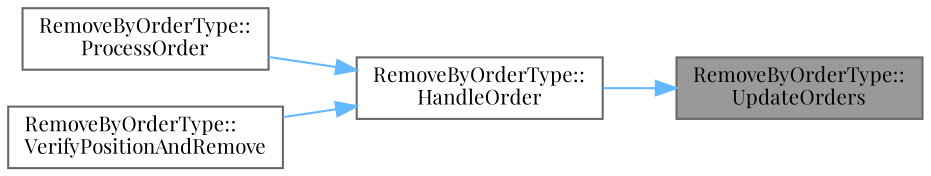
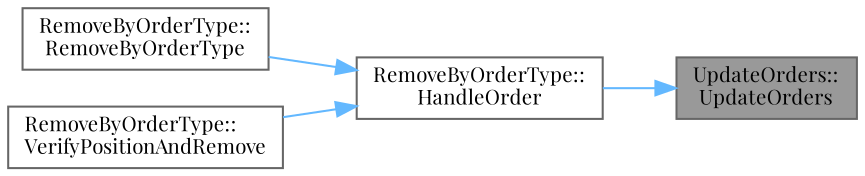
node "RemoveByOrderType:: ProcessOrder": label "RemoveByOrderType:: ProcessOrder" -> "RemoveByOrderType:: RemoveByOrderType"
node "RemoveByOrderType:: UpdateOrders": label "RemoveByOrderType:: UpdateOrders" -> "UpdateOrders:: UpdateOrders"
